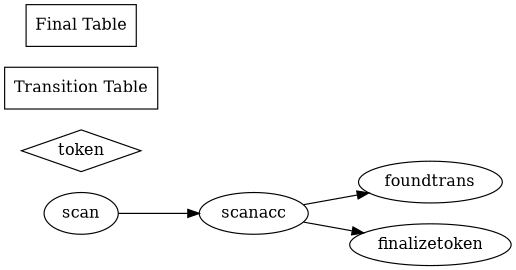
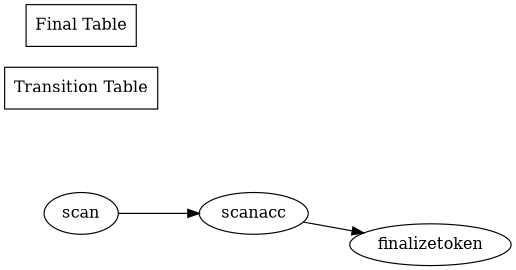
node "token": removed
node "foundtrans": removed
